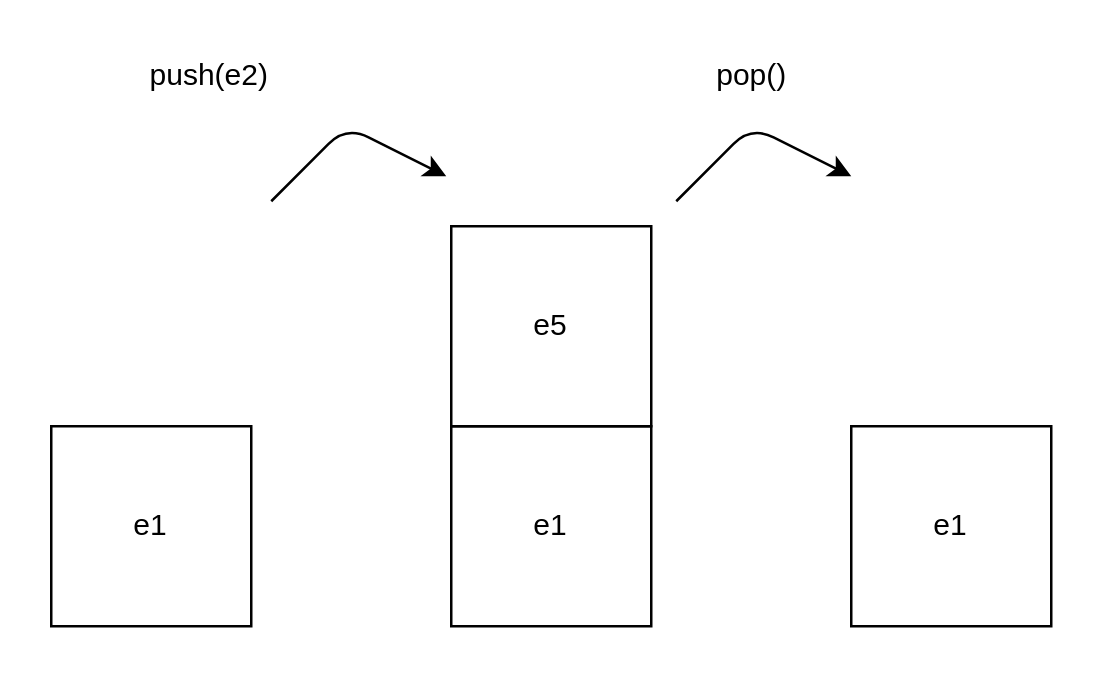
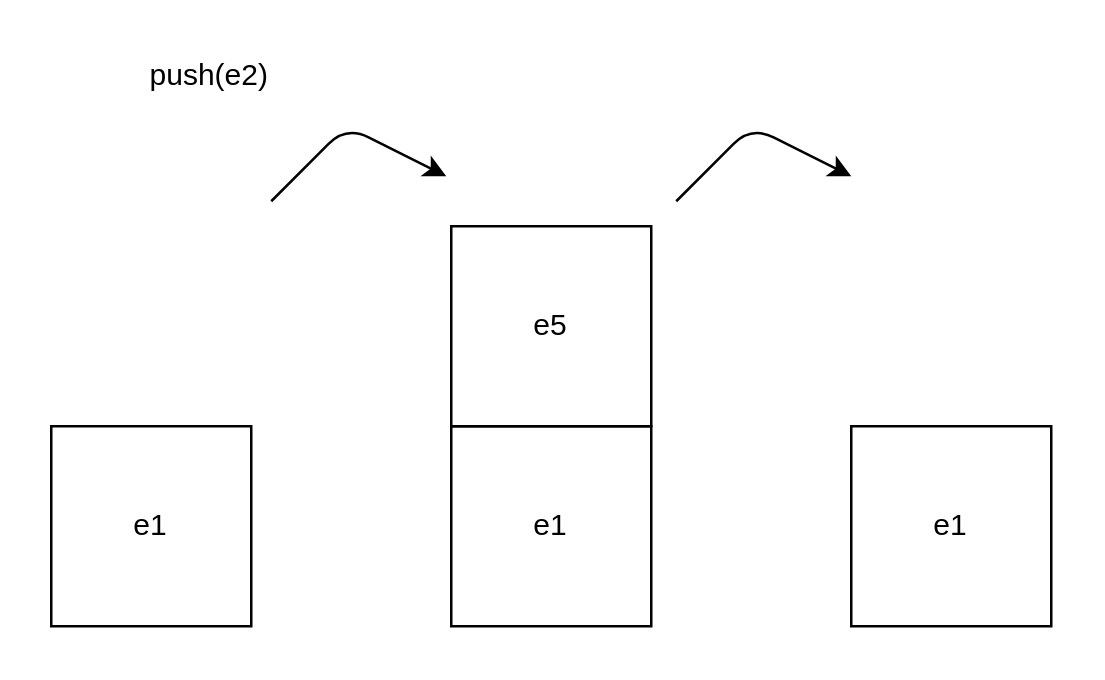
node "pop()": removed
